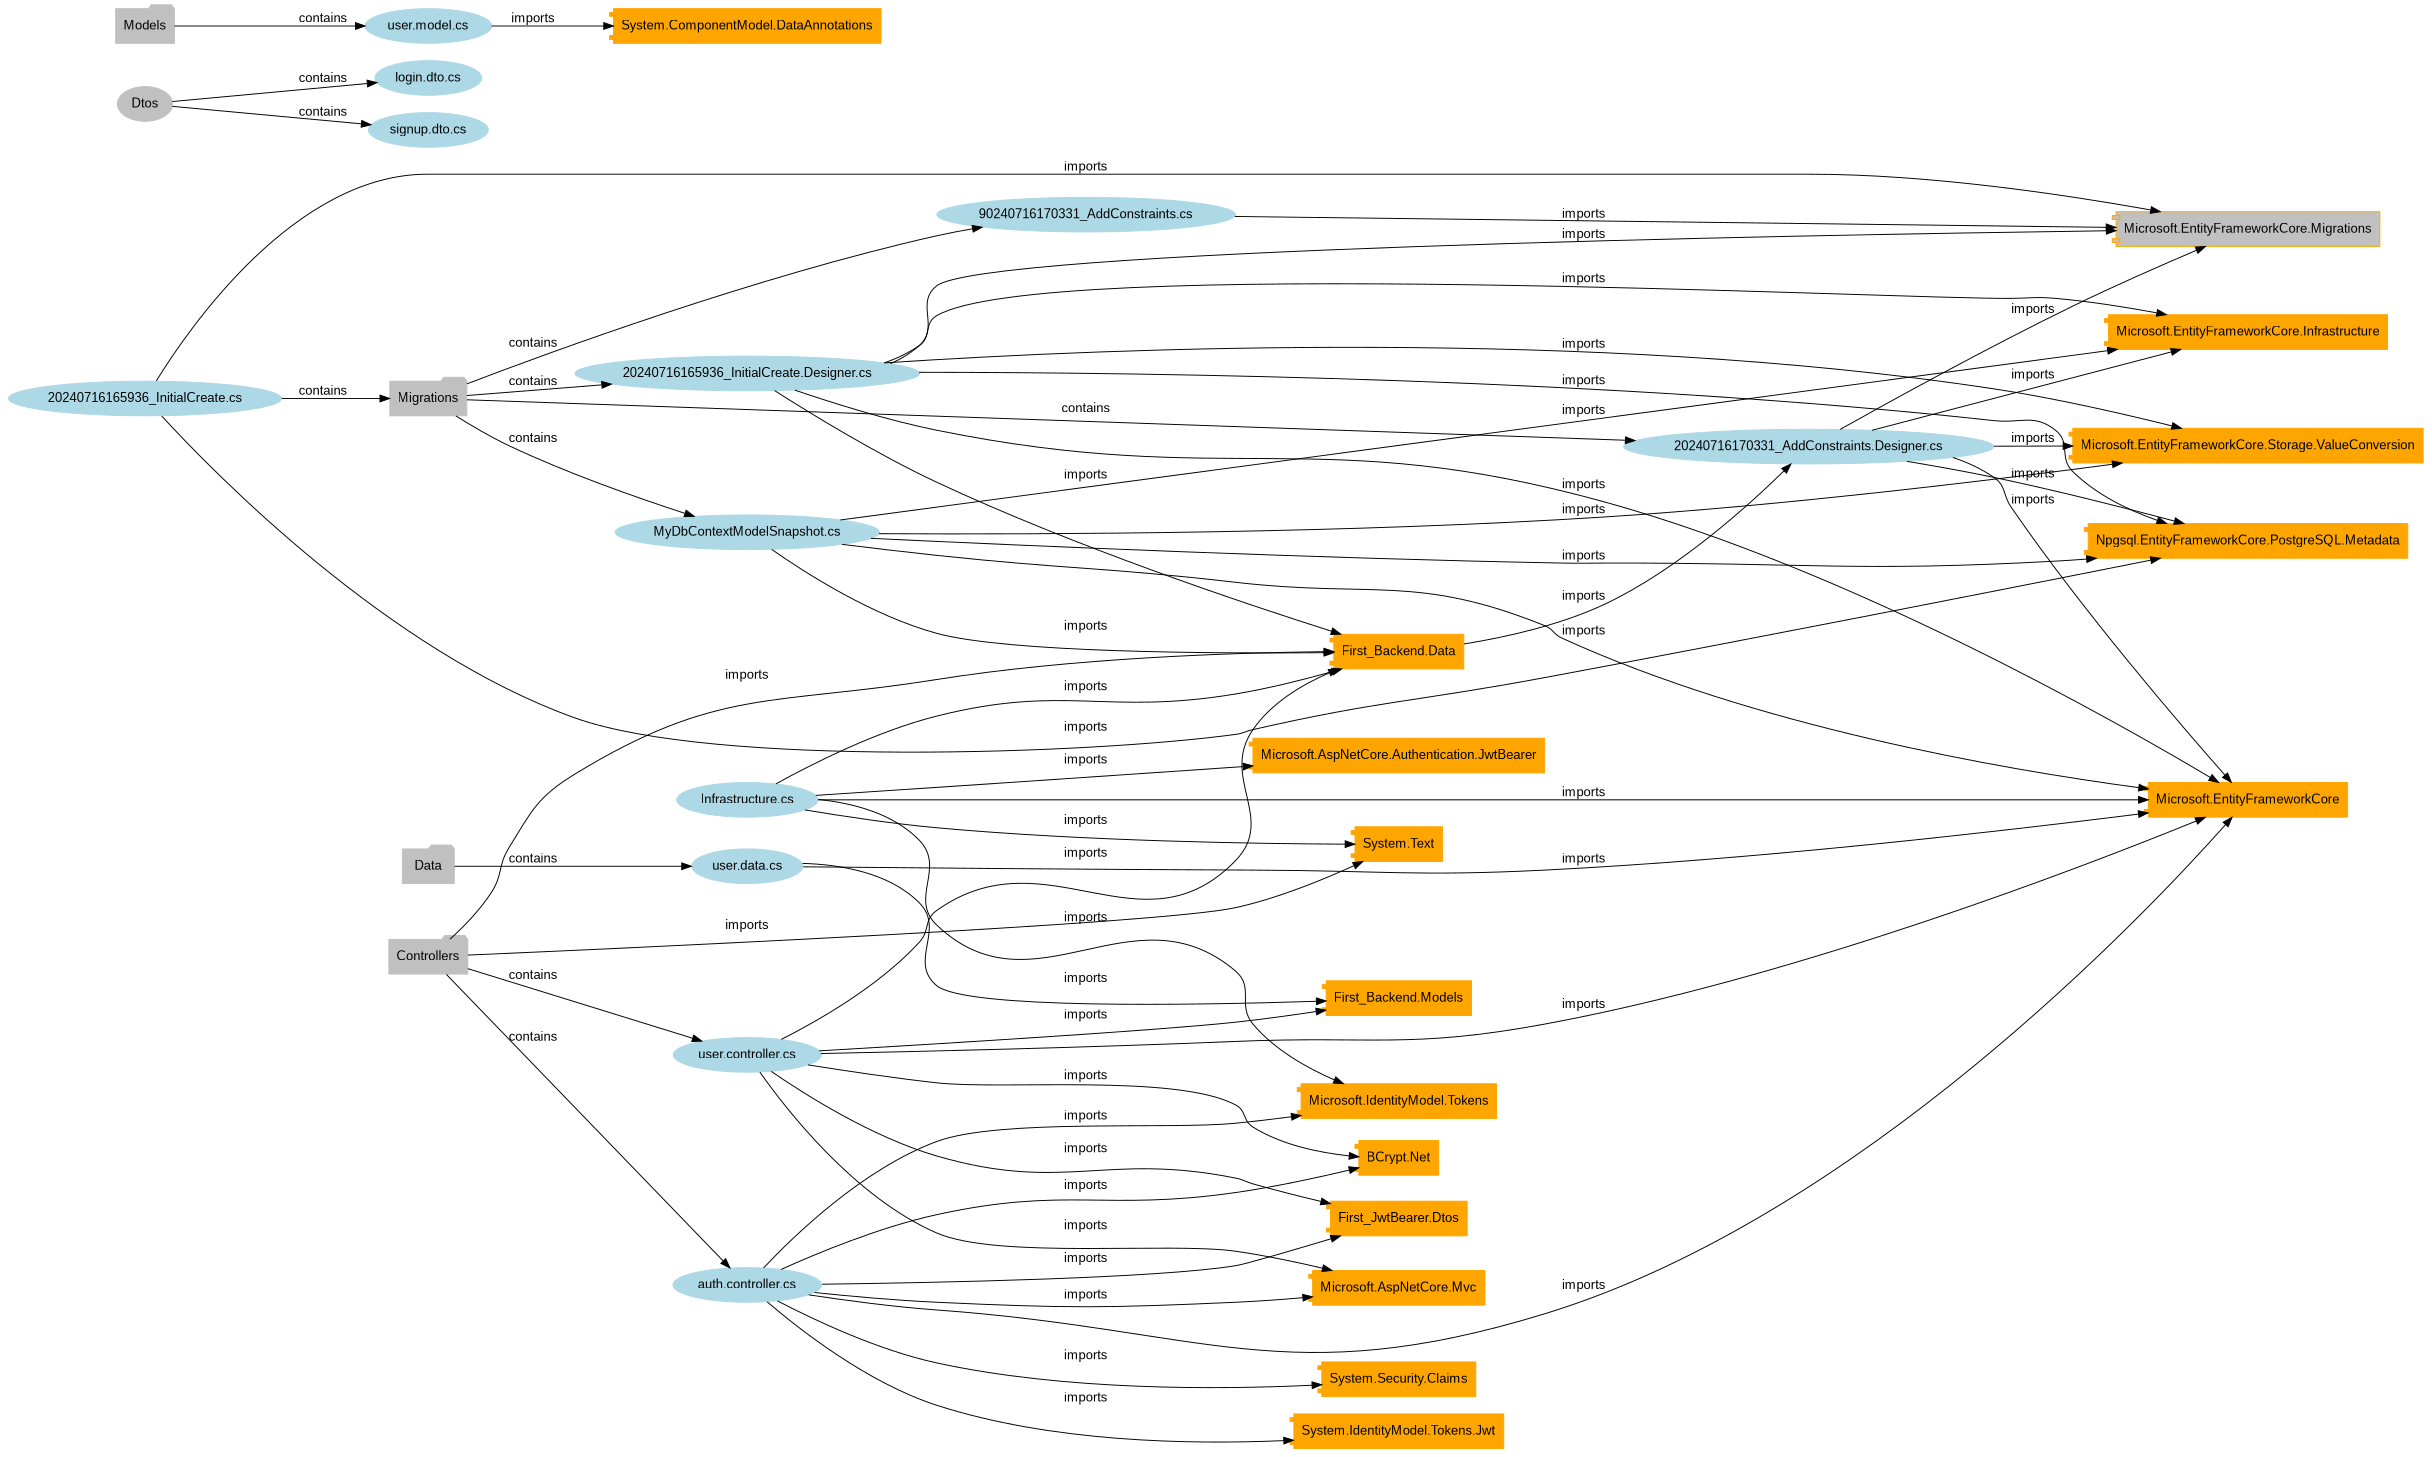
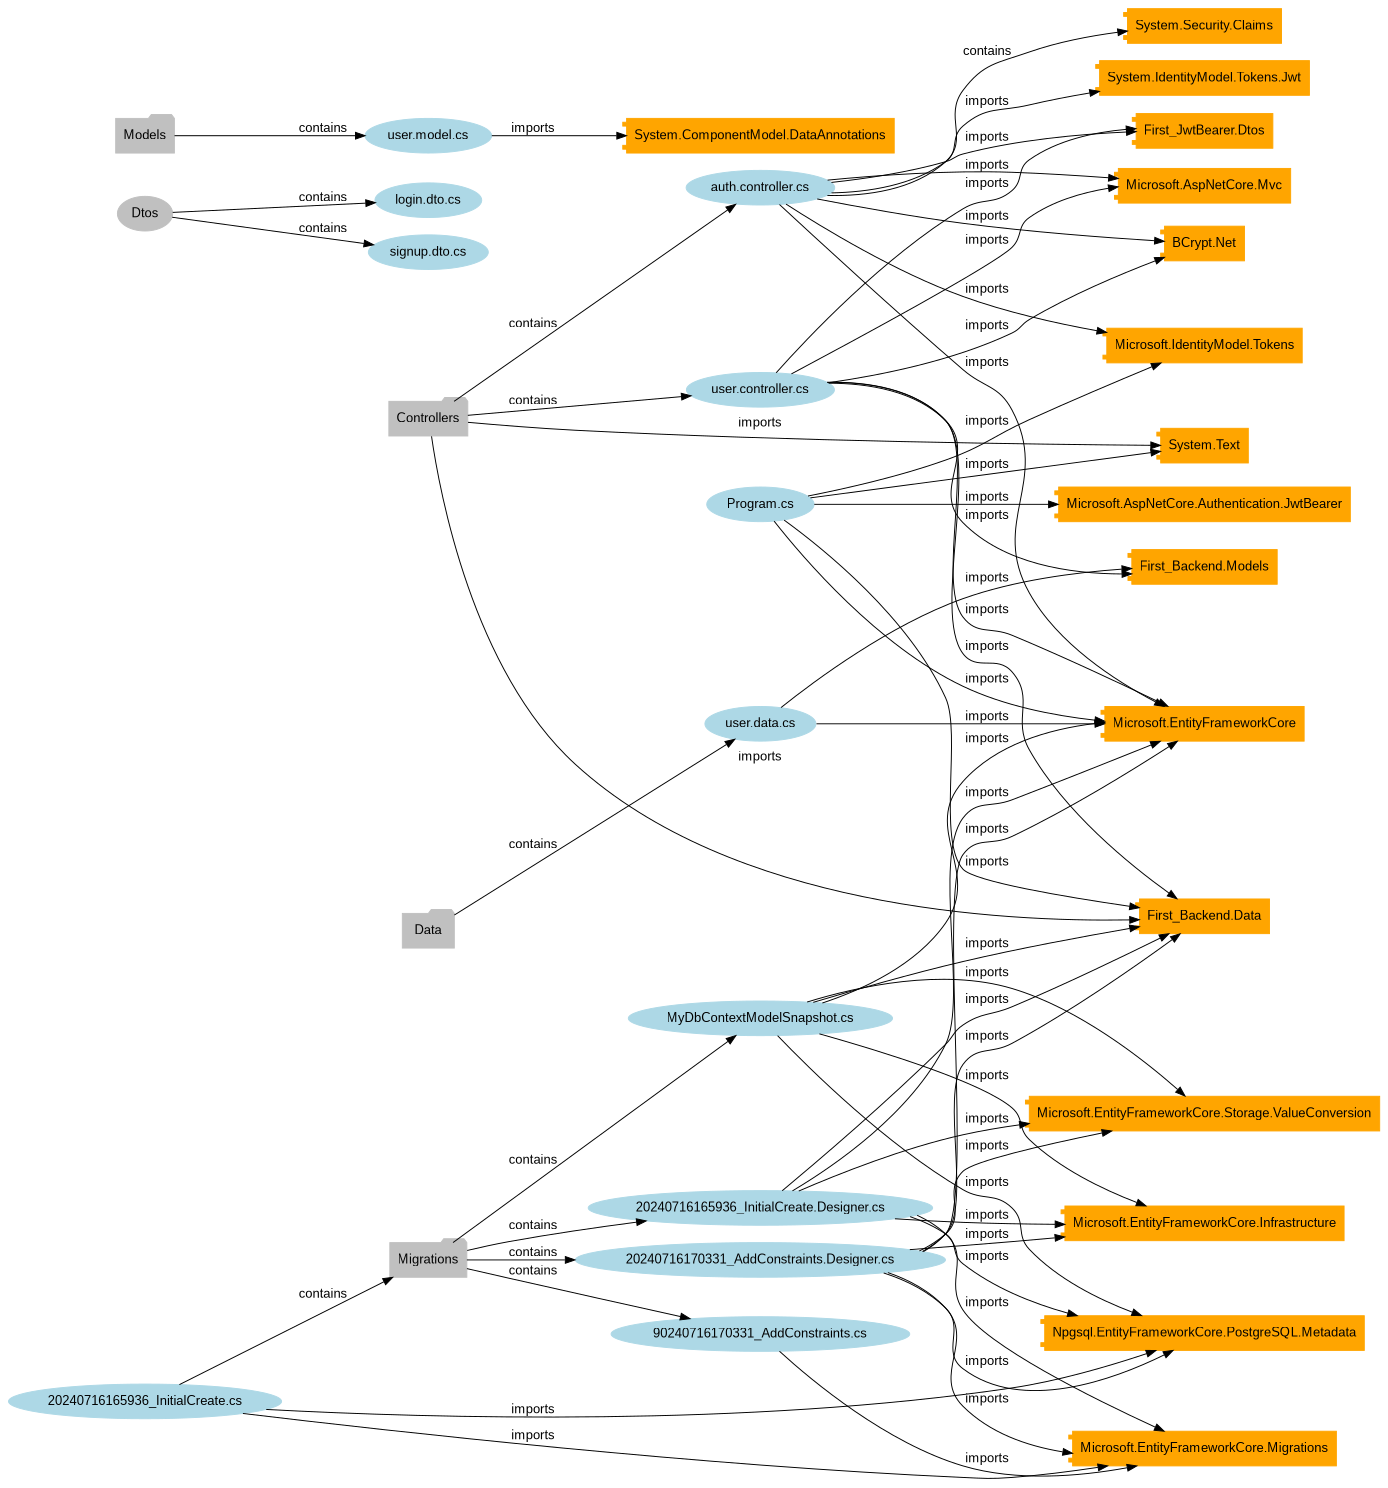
node "Microsoft.EntityFrameworkCore.Migrations": fillcolor gray -> orange
edge "First_Backend.Data" -> "20240716170331_AddConstraints.Designer.cs": reversed
node "Infrastructure.cs": label "Infrastructure.cs" -> "Program.cs"
edge "auth.controller.cs" -> "System.Security.Claims": label "imports" -> "contains"
